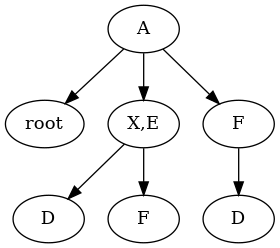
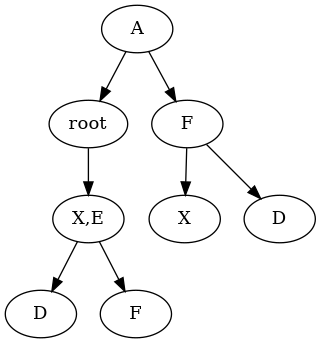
edge "A" -> "X,E": now "root" -> "X,E"
node "X": added
